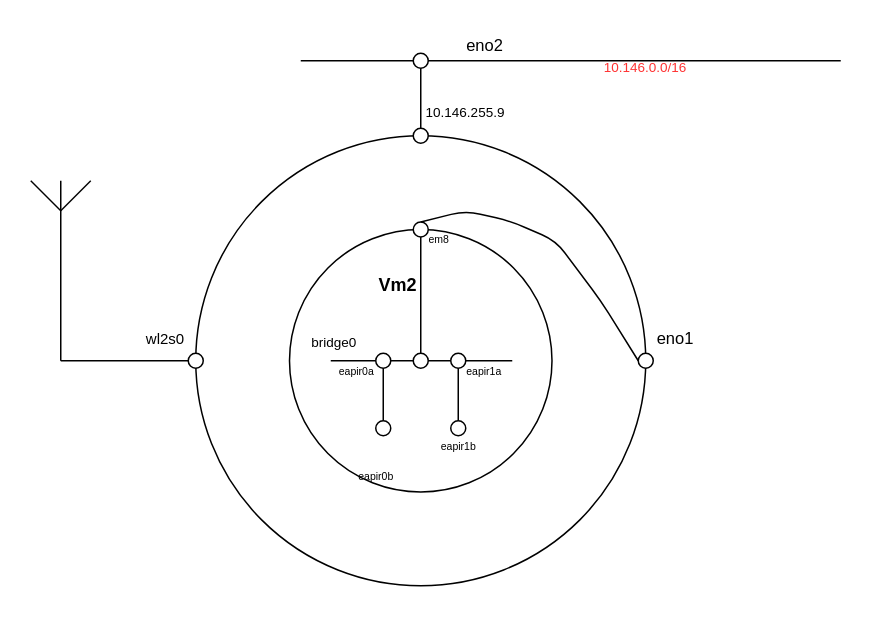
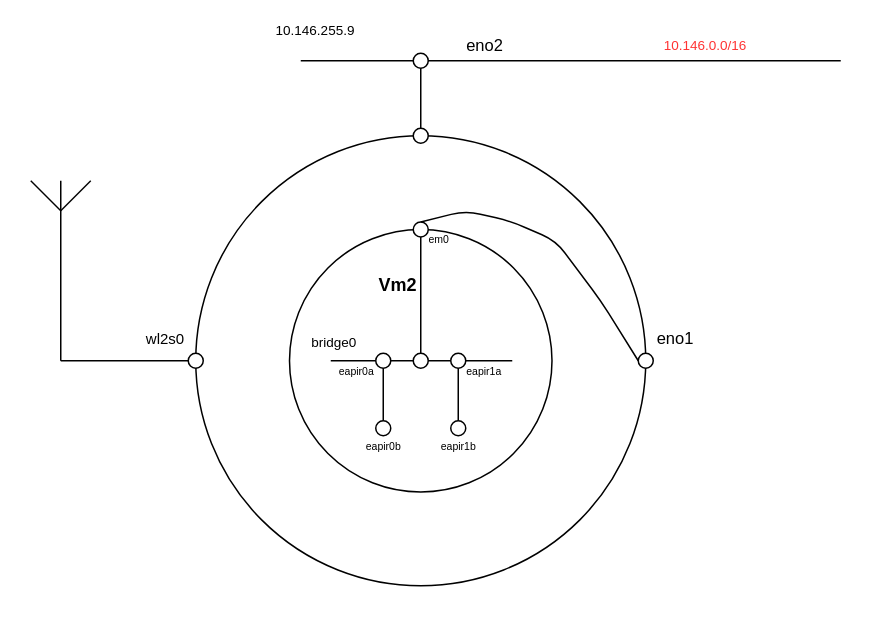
node "10.146.0.0/16": moved (646, 68) -> (706, 46)
node "10.146.255.9": moved (466, 113) -> (316, 31)
node "em8": label "em8" -> "em0"
node "eapir0b": moved (376, 477) -> (383, 447)
